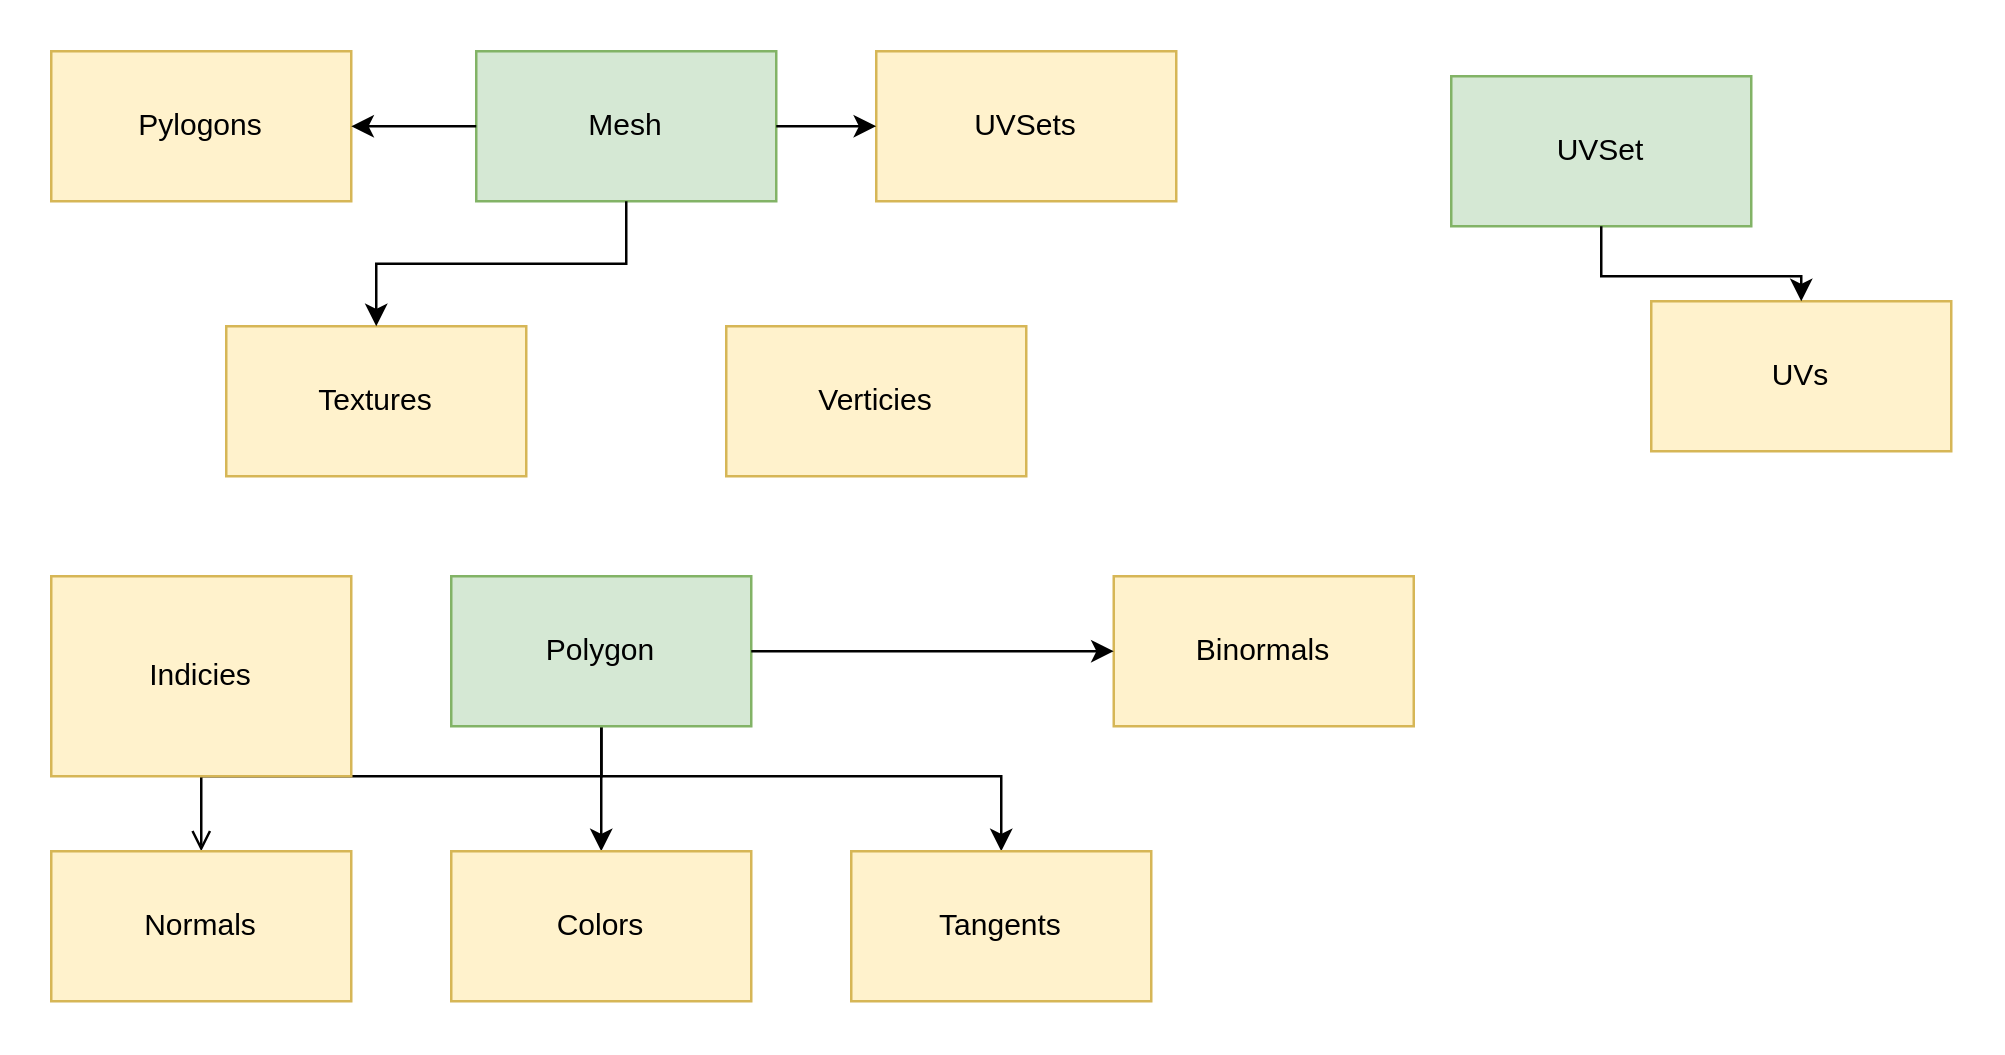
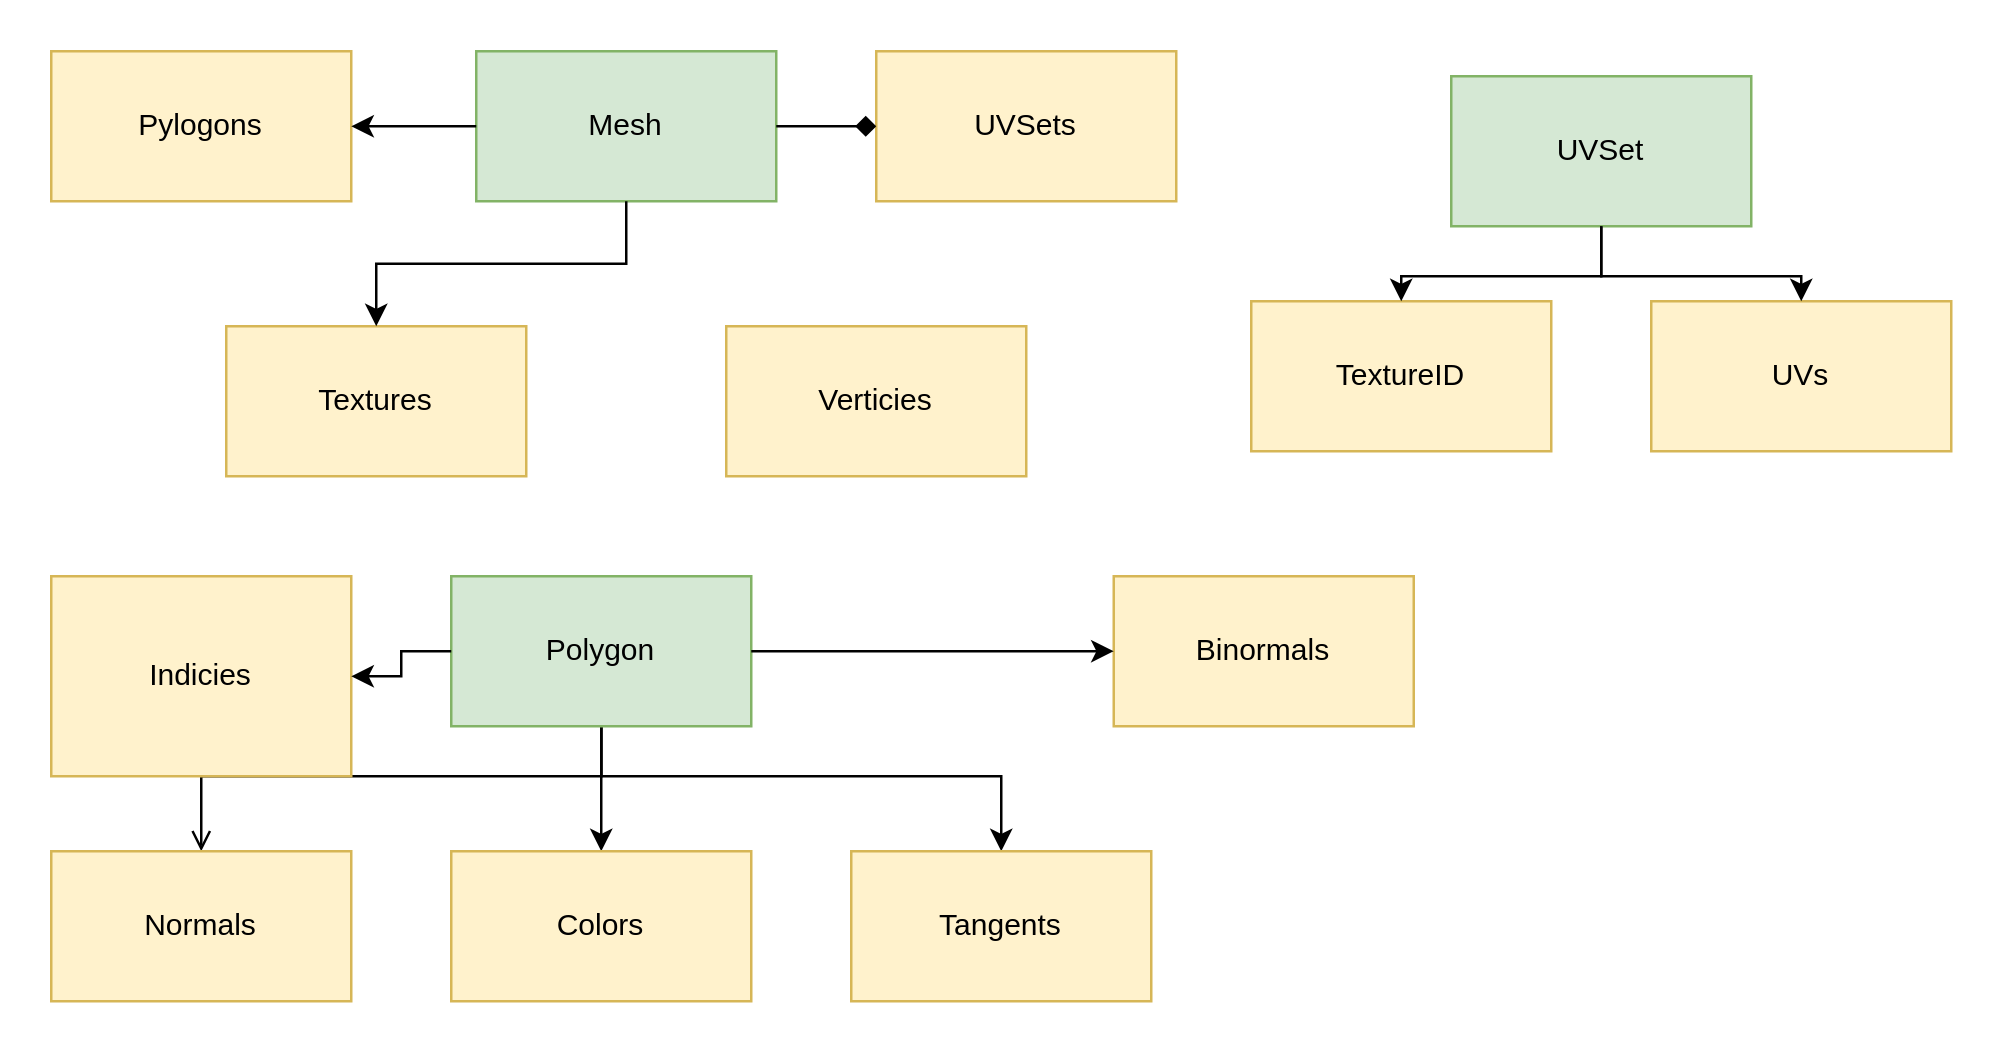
edge "Mesh" -> "UVSets": arrowhead classic -> diamond
edge "UVSet" -> "TextureID": added
node "TextureID": added
edge "Polygon" -> "Indicies": added
